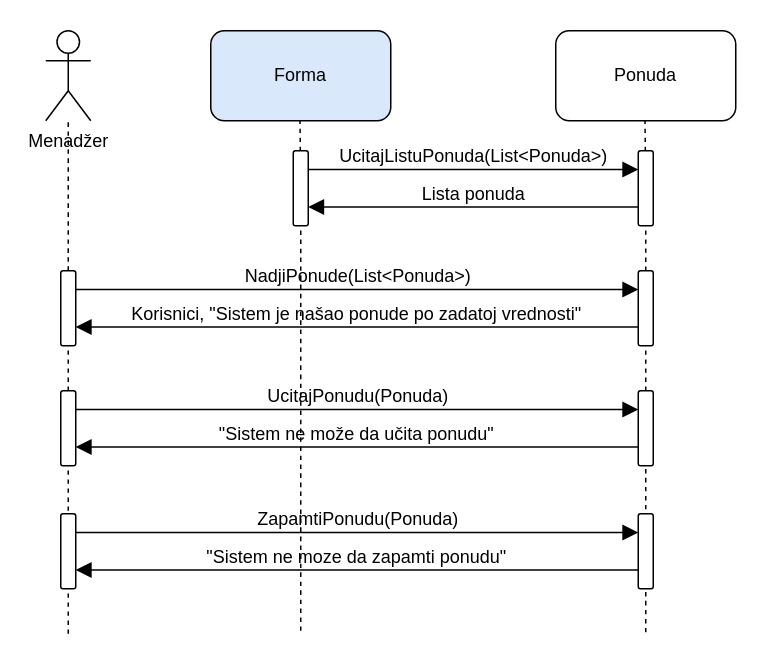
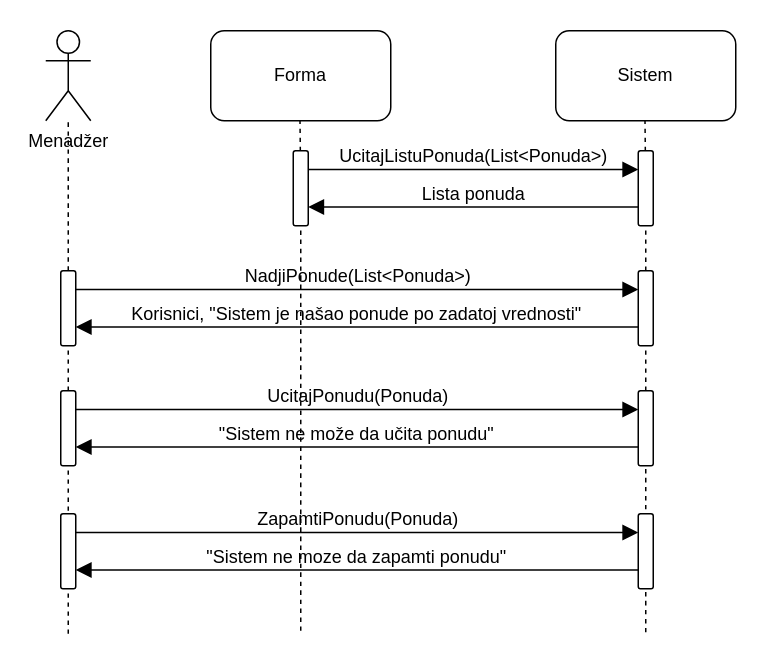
node "Forma": fillcolor #dae8fc -> #ffffff
node "Ponuda": label "Ponuda" -> "Sistem"
